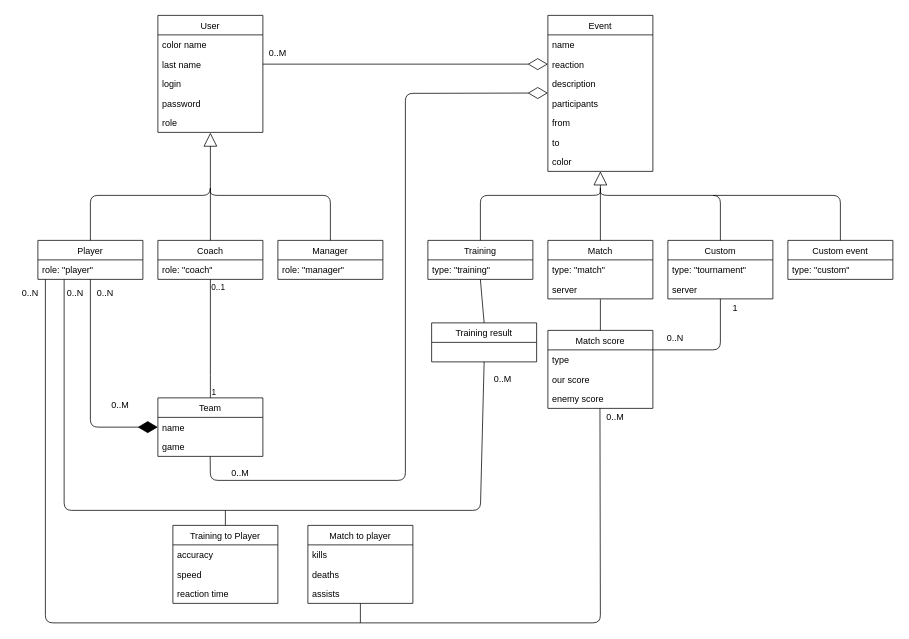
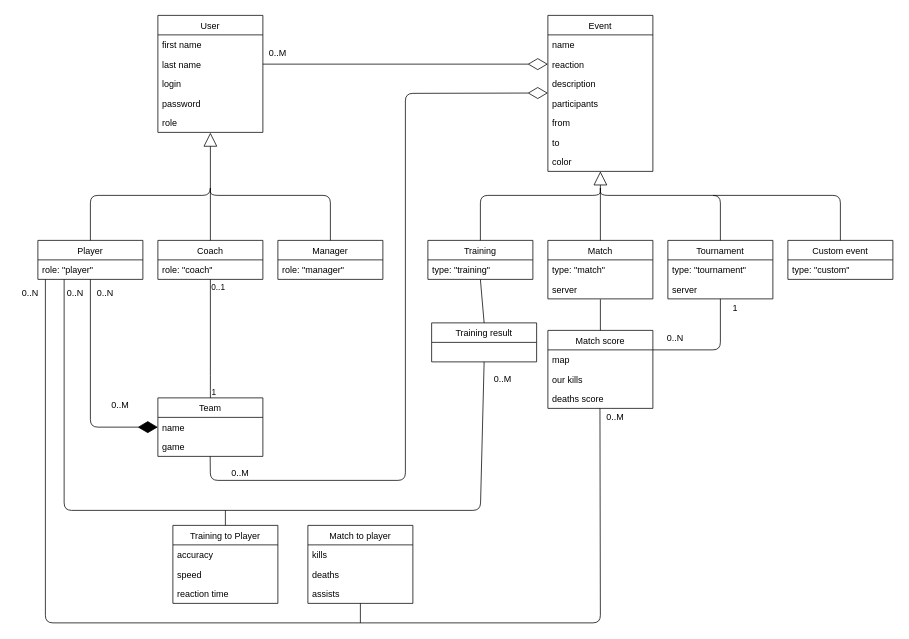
node "color name": label "color name" -> "first name"
node "Custom": label "Custom" -> "Tournament"
node "type": label "type" -> "map"
node "our score": label "our score" -> "our kills"
node "enemy score": label "enemy score" -> "deaths score"
